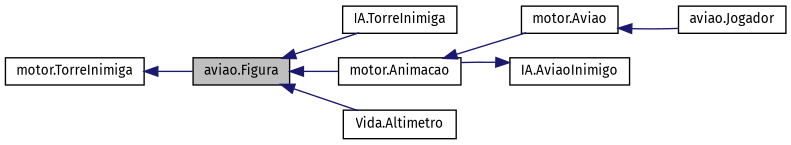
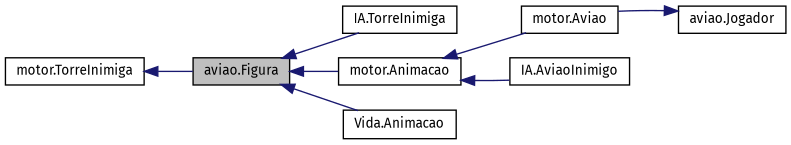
edge "aviao.Jogador" -> "motor.Aviao": reversed
edge "motor.Animacao" -> "IA.AviaoInimigo": reversed
node "Vida.Altimetro": label "Vida.Altimetro" -> "Vida.Animacao"
